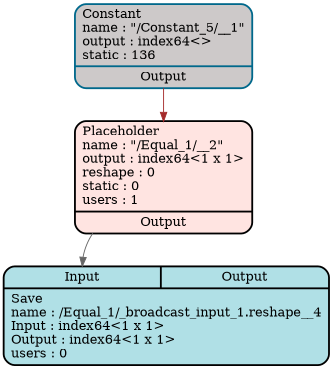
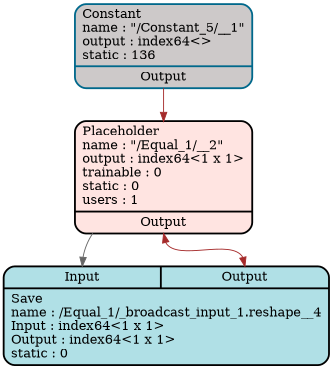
node "Placeholder": text "reshape : 0" -> "trainable : 0"
edge "Placeholder" -- "Input": added
node "Input": text "users : 0" -> "static : 0"
